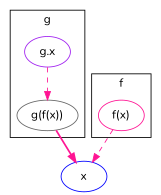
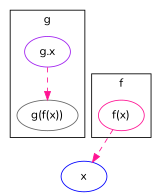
edge "g(f(x))" -> "x": removed
